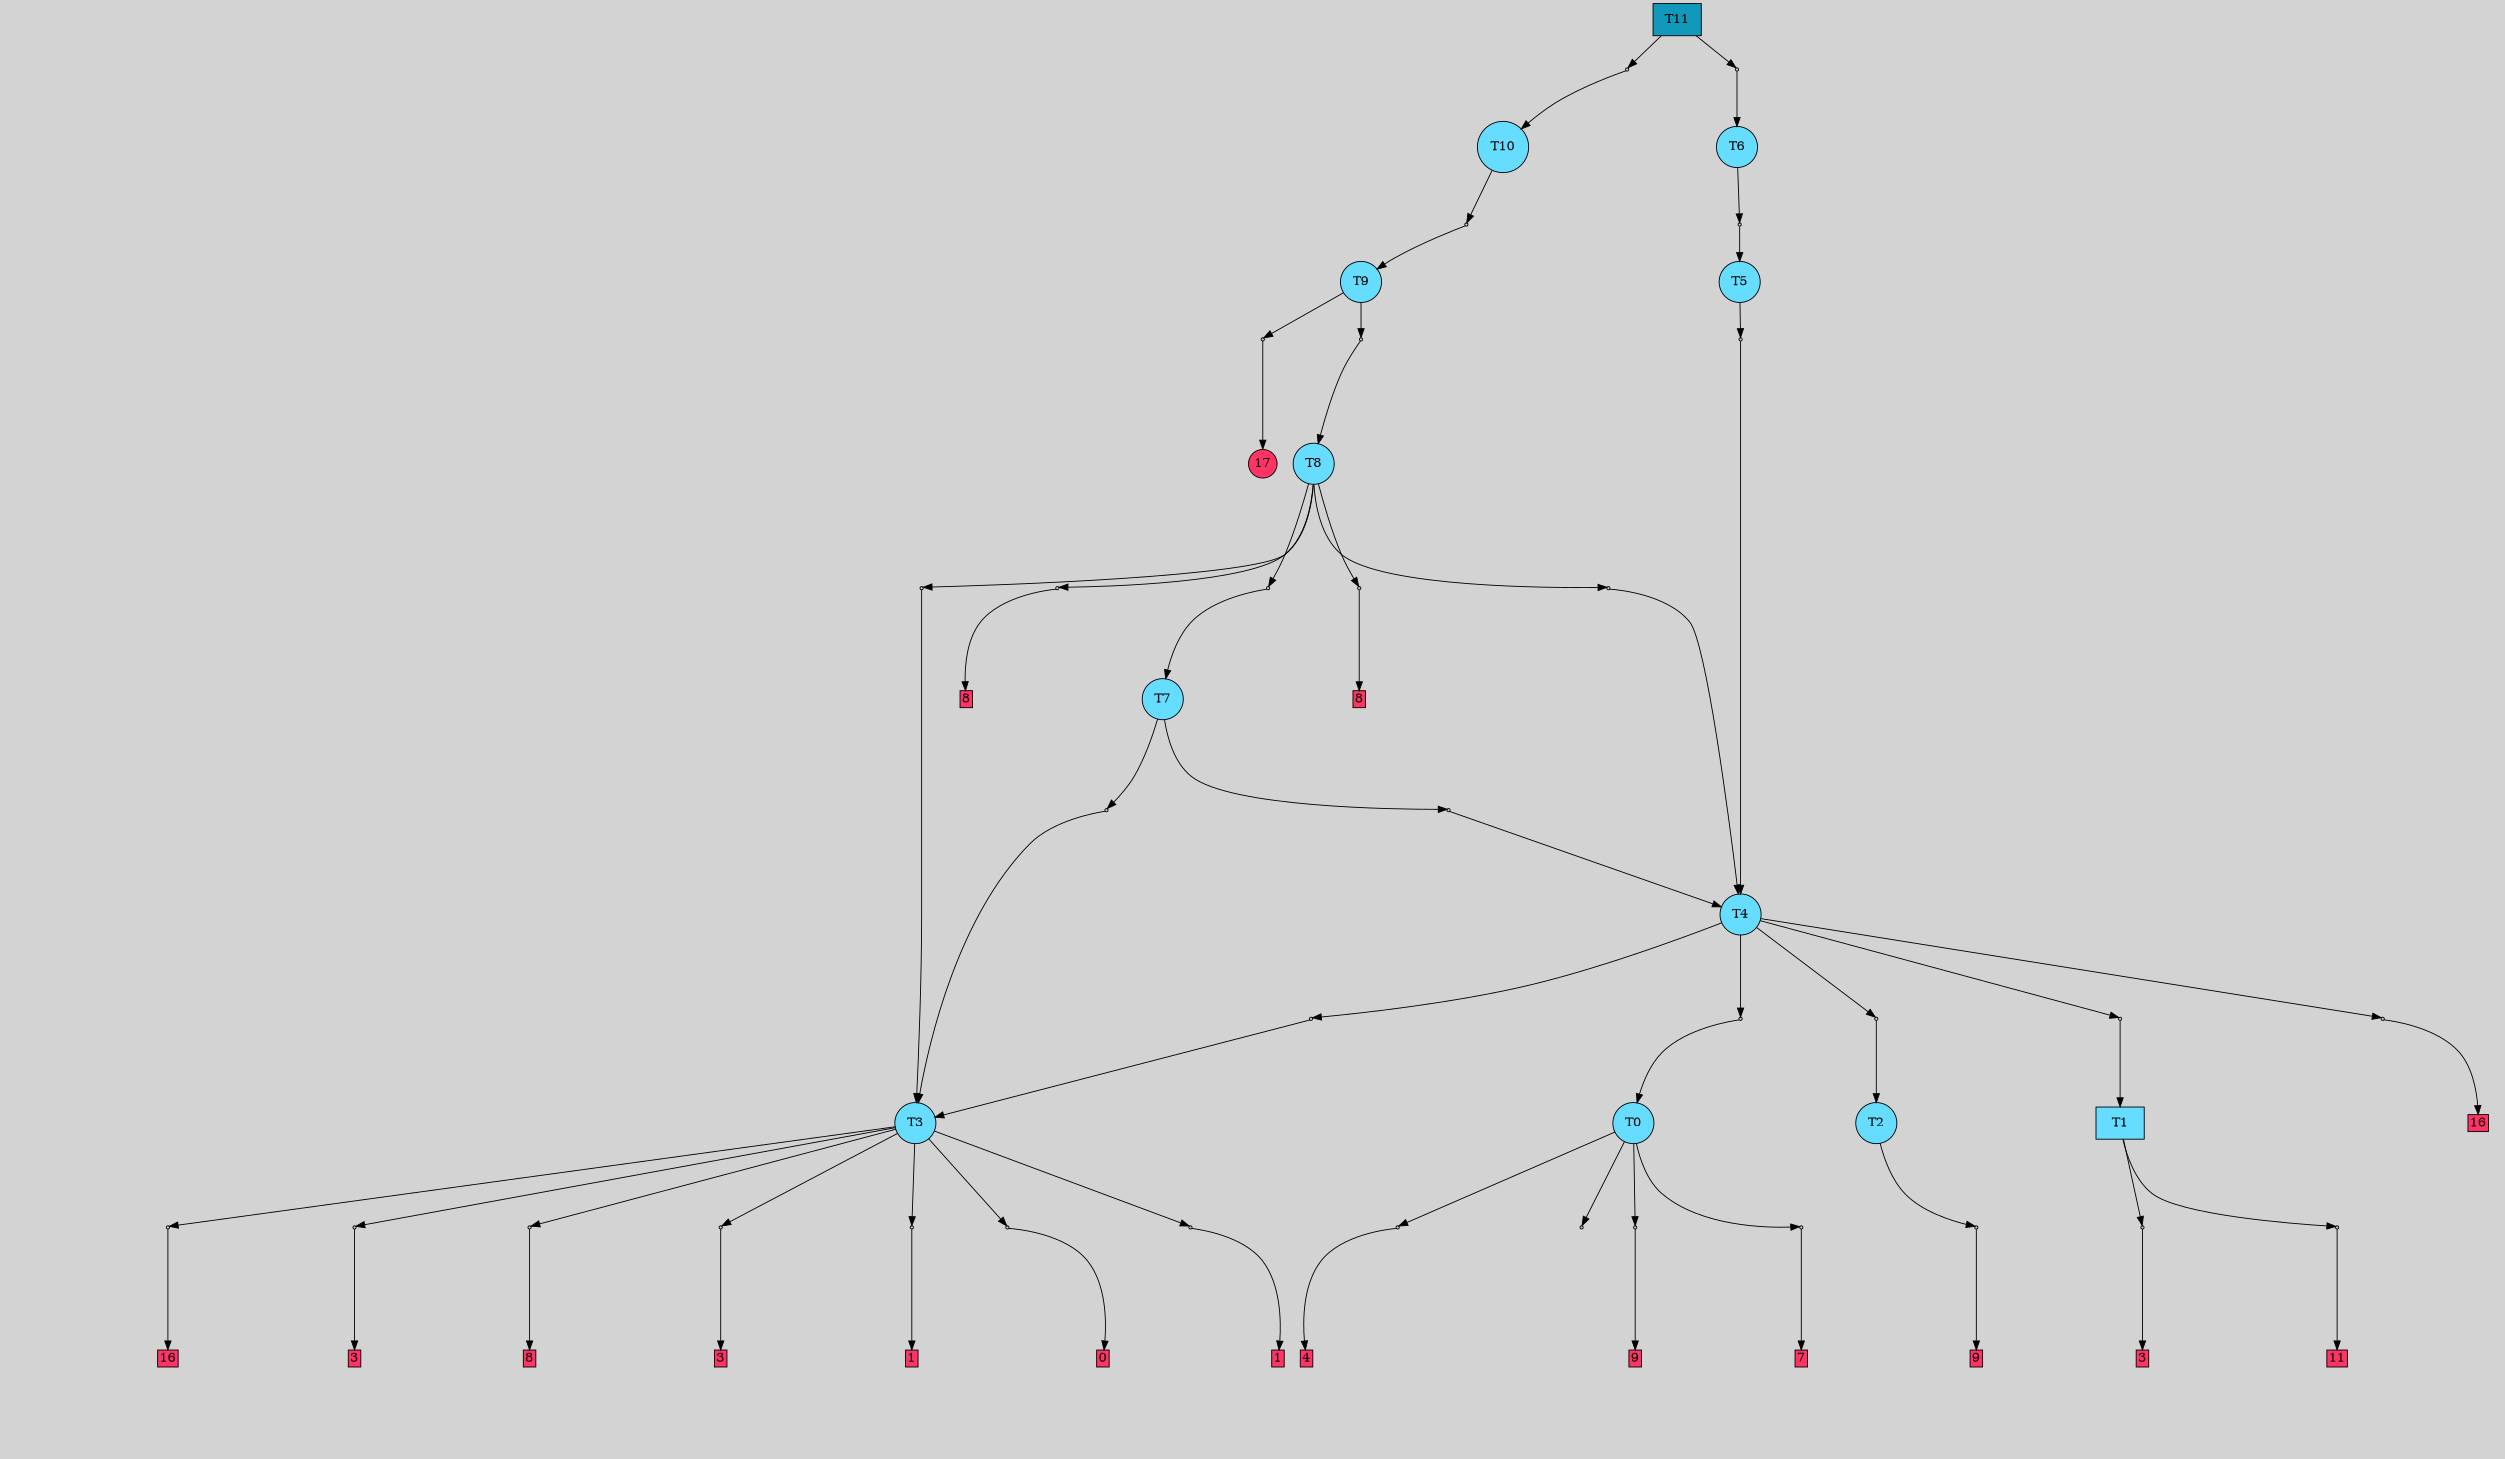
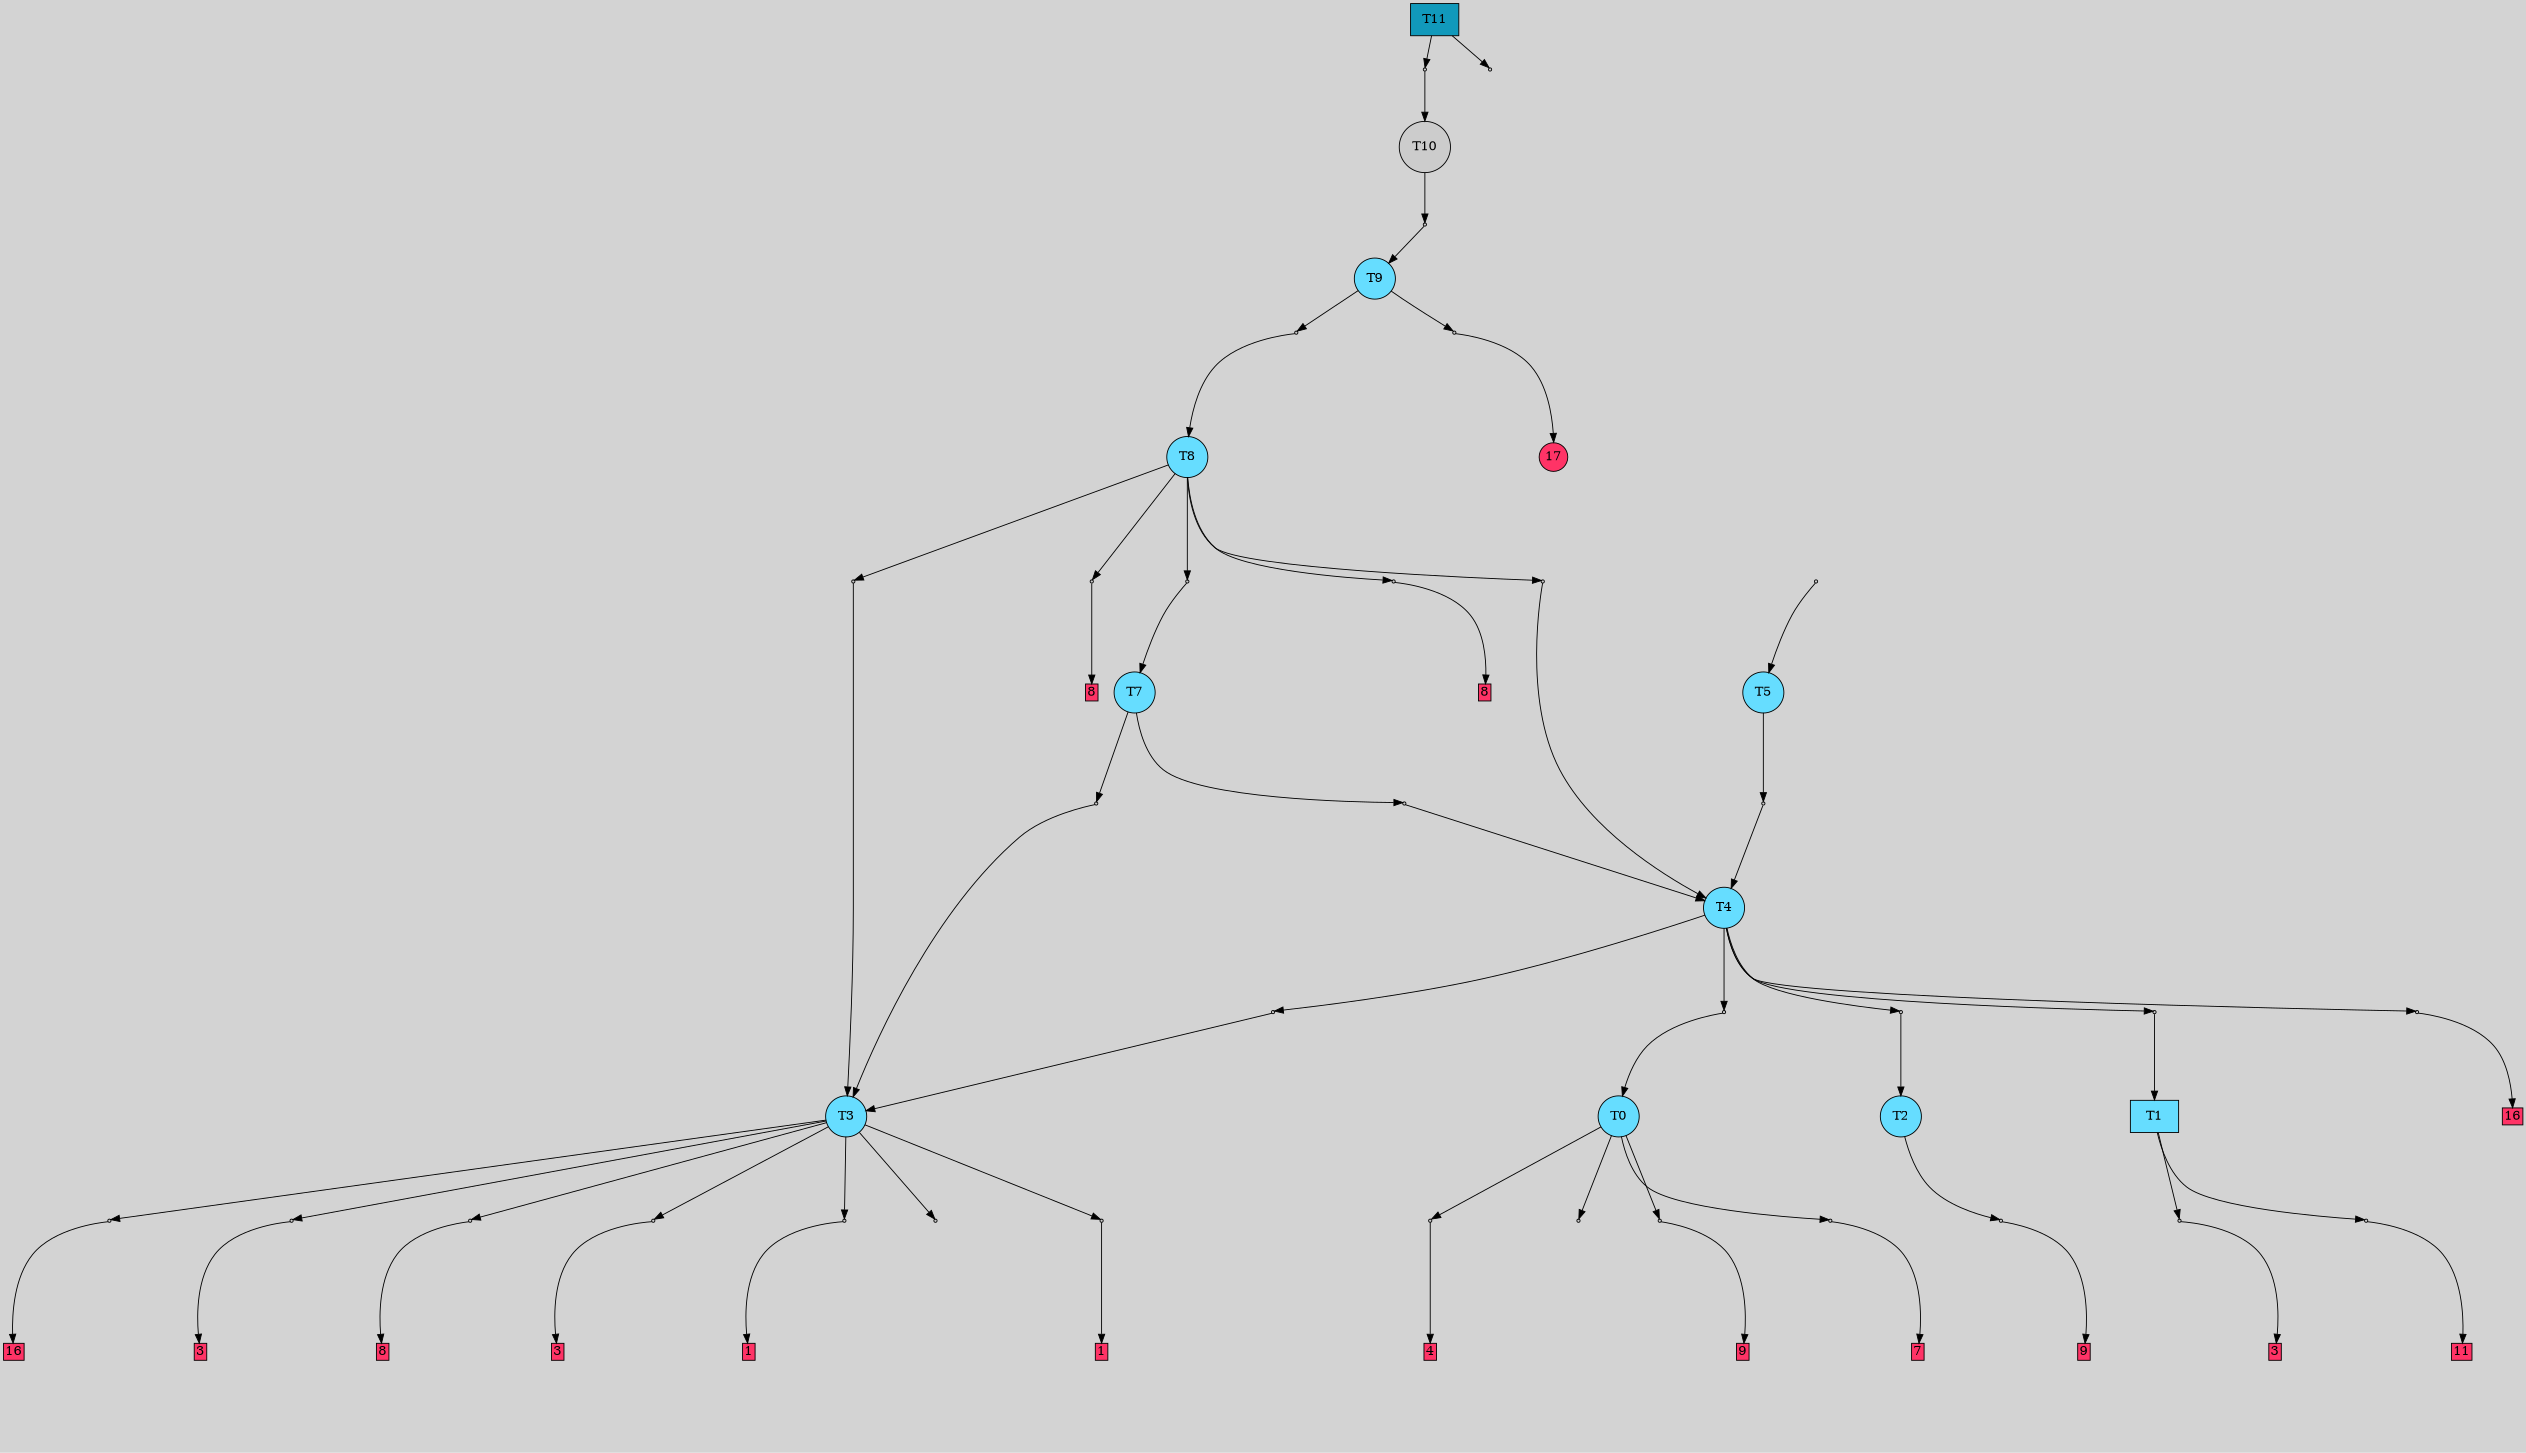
node "T10": fillcolor #66ddff -> #cccccc
node "T6": removed
node "0": removed
